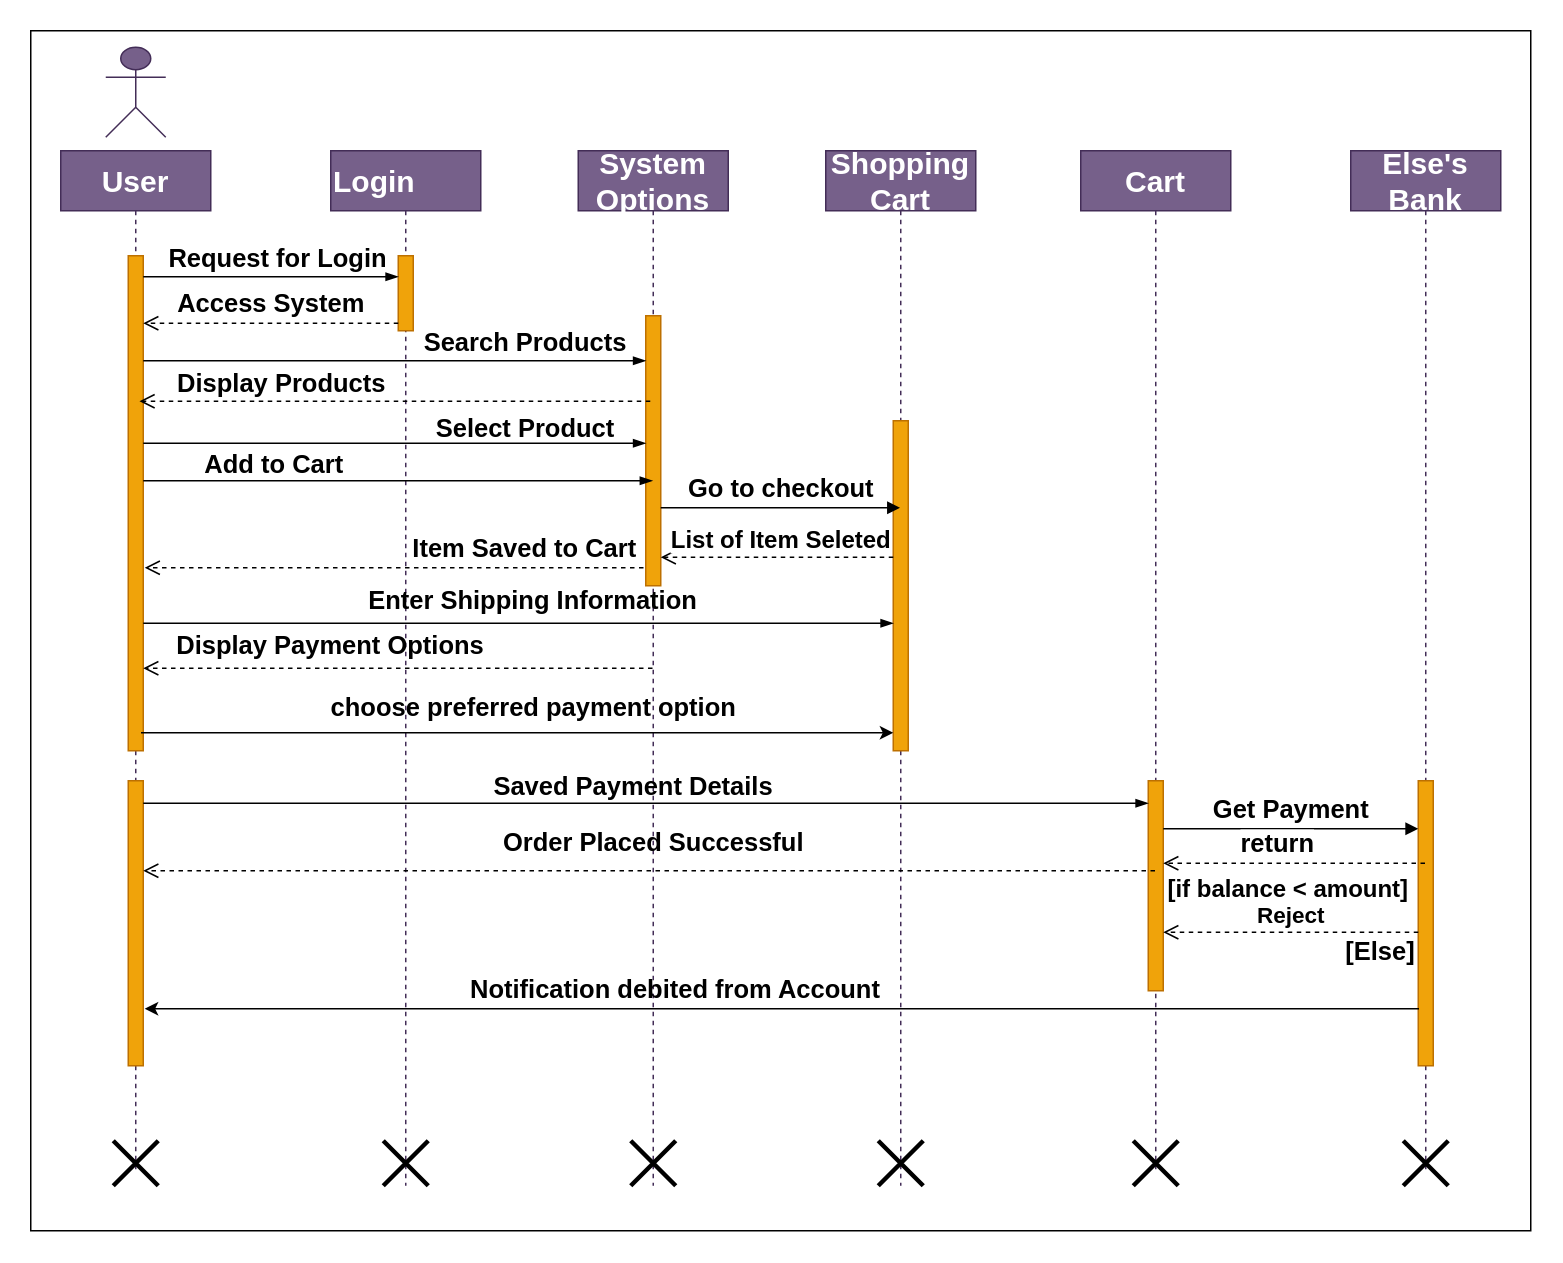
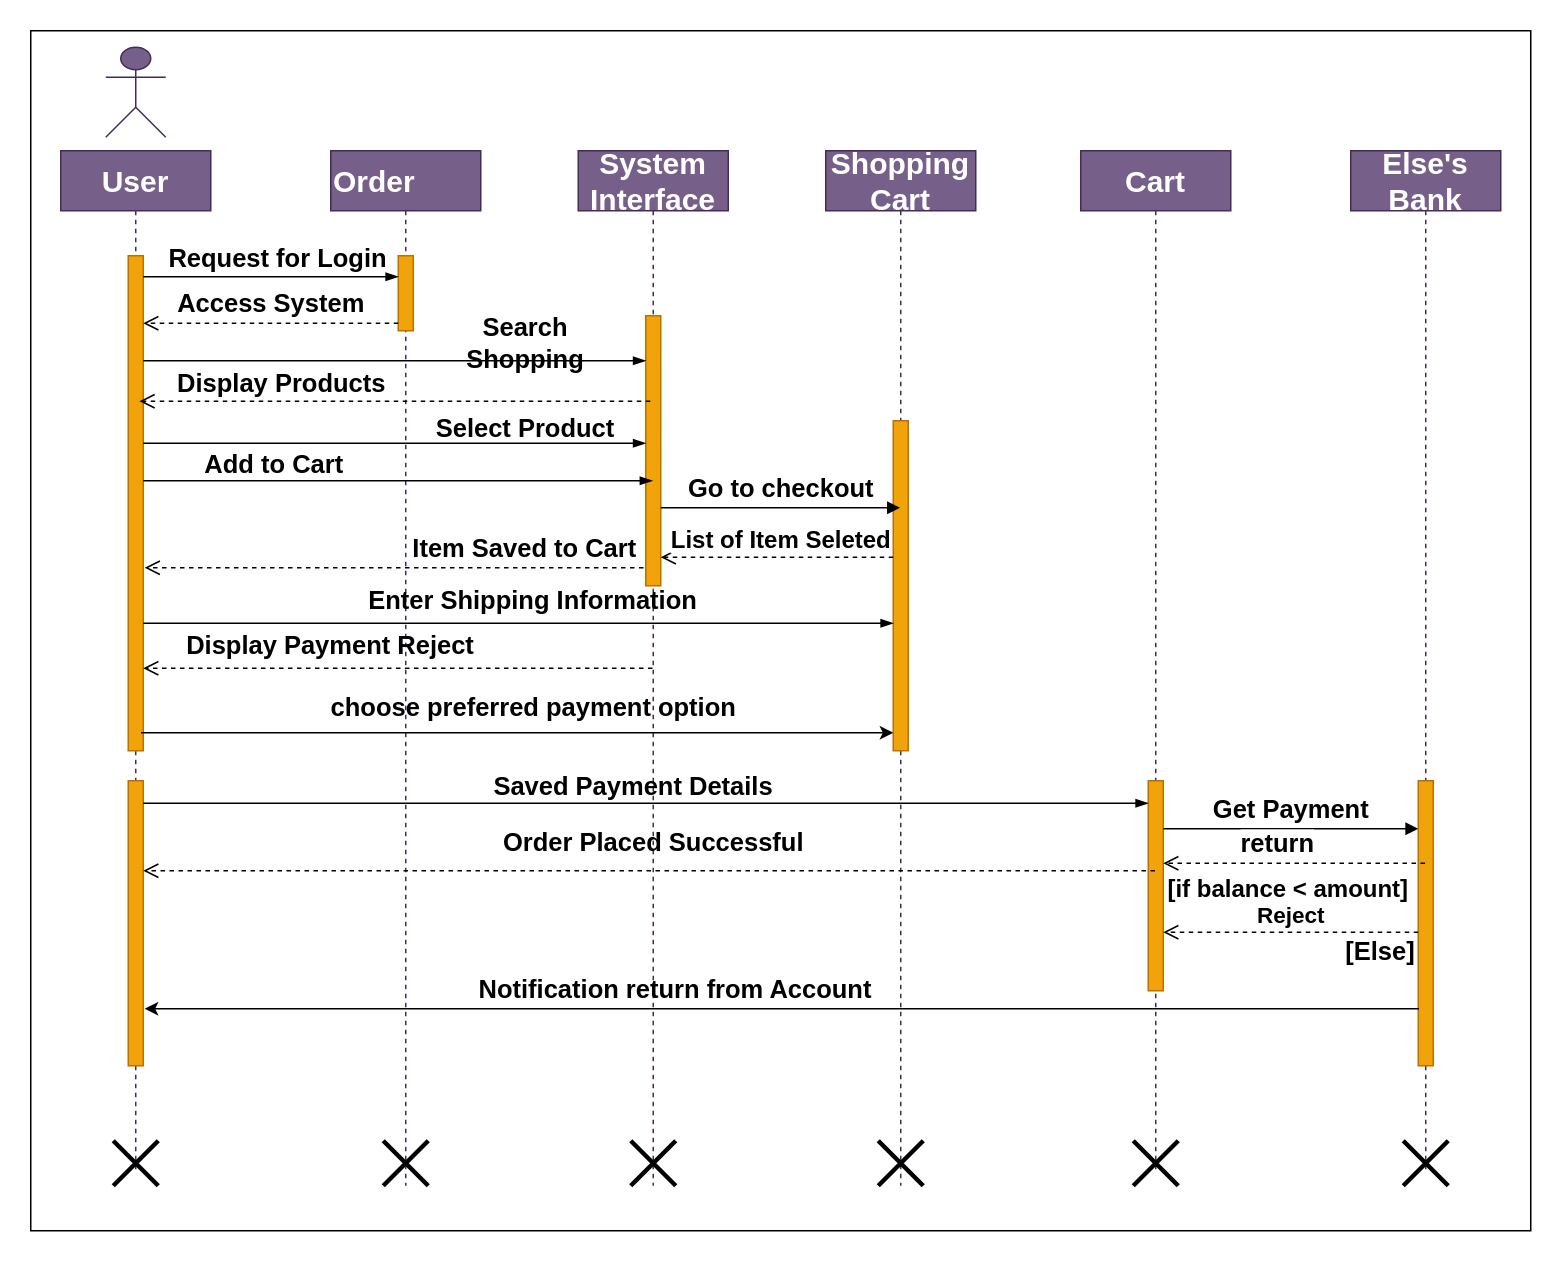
node "Login": label "Login" -> "Order"
node "System Options": label "System Options" -> "System Interface"
node "Search Products": label "Search Products" -> "Search Shopping"
node "Display Payment Options": label "Display Payment Options" -> "Display Payment Reject"
node "Notification debited from Account": label "Notification debited from Account" -> "Notification return from Account"
